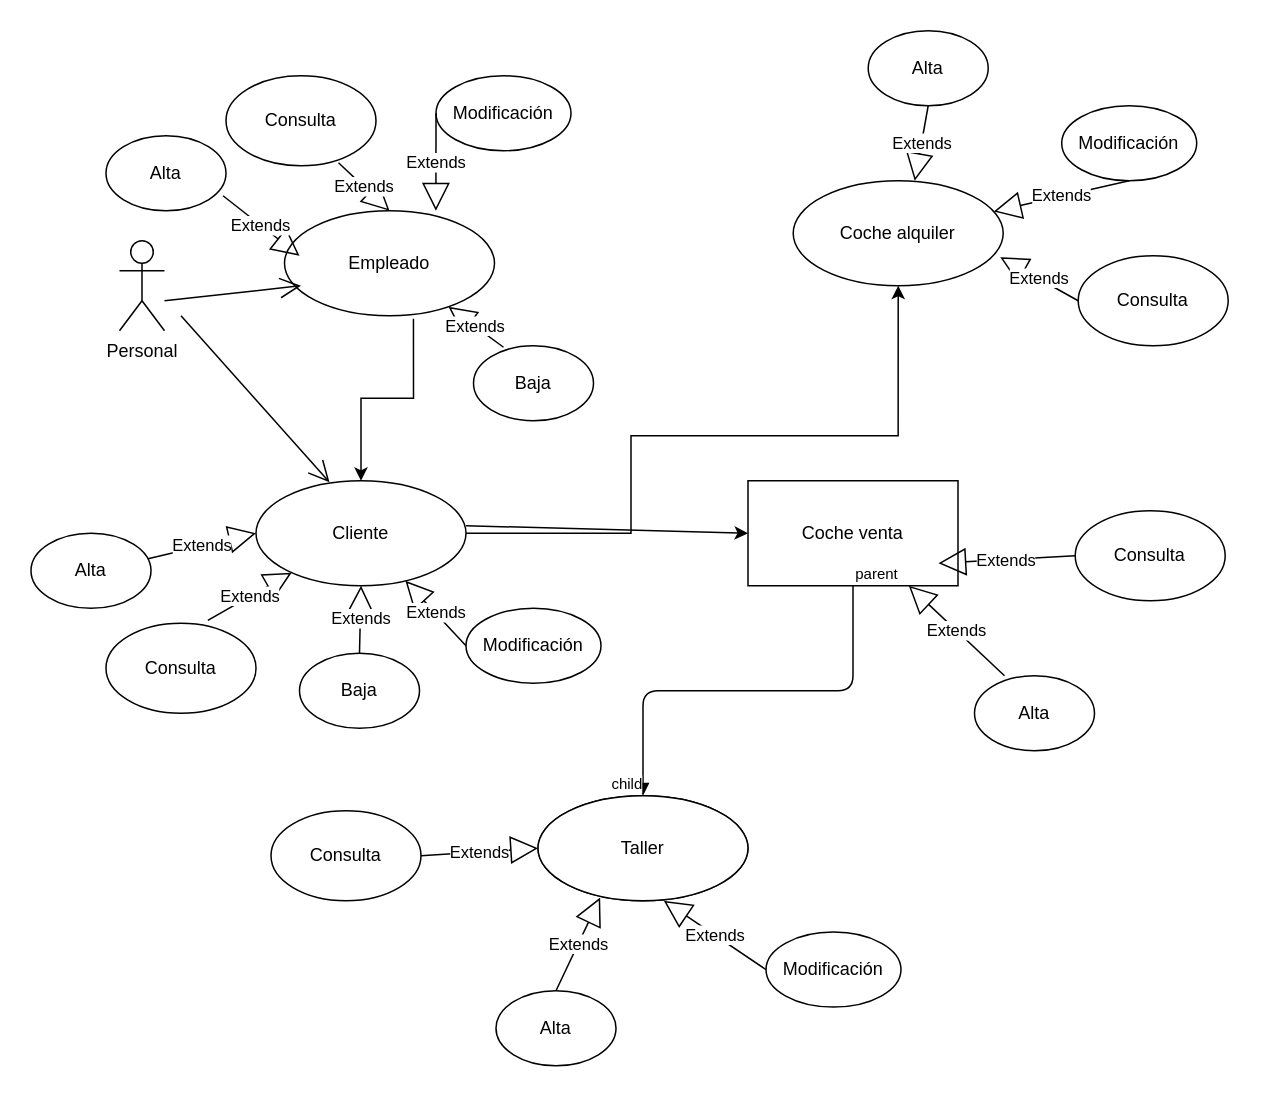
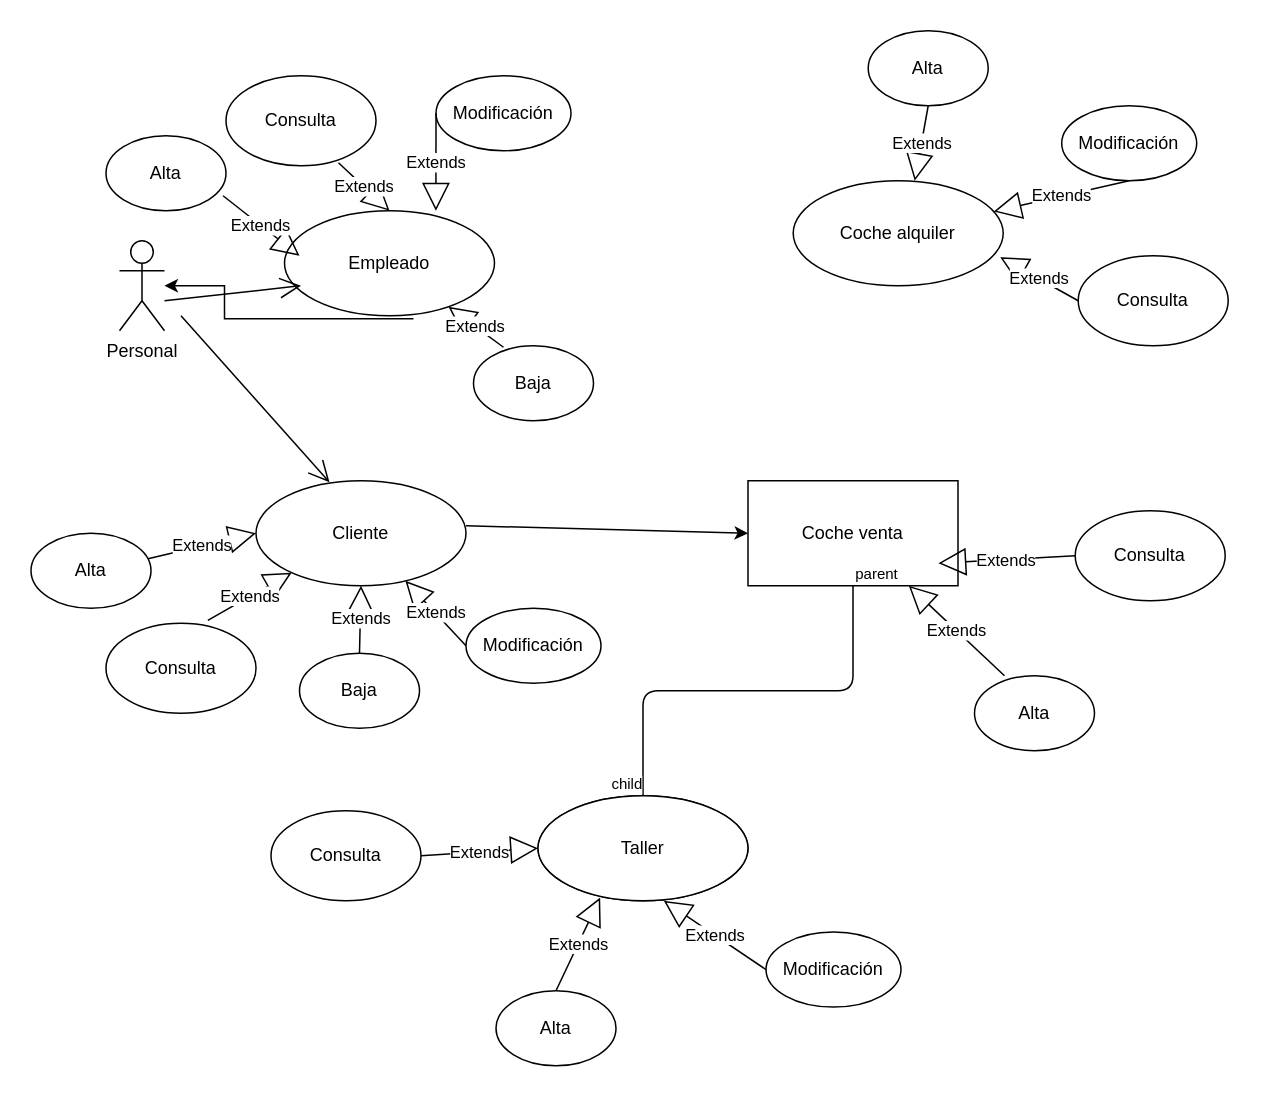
edge "Empleado" -> "Cliente": now "Empleado" -> "Personal"
edge "Cliente" -> "Coche alquiler": removed
edge "Coche venta" -> "Taller": arrowhead block -> none
